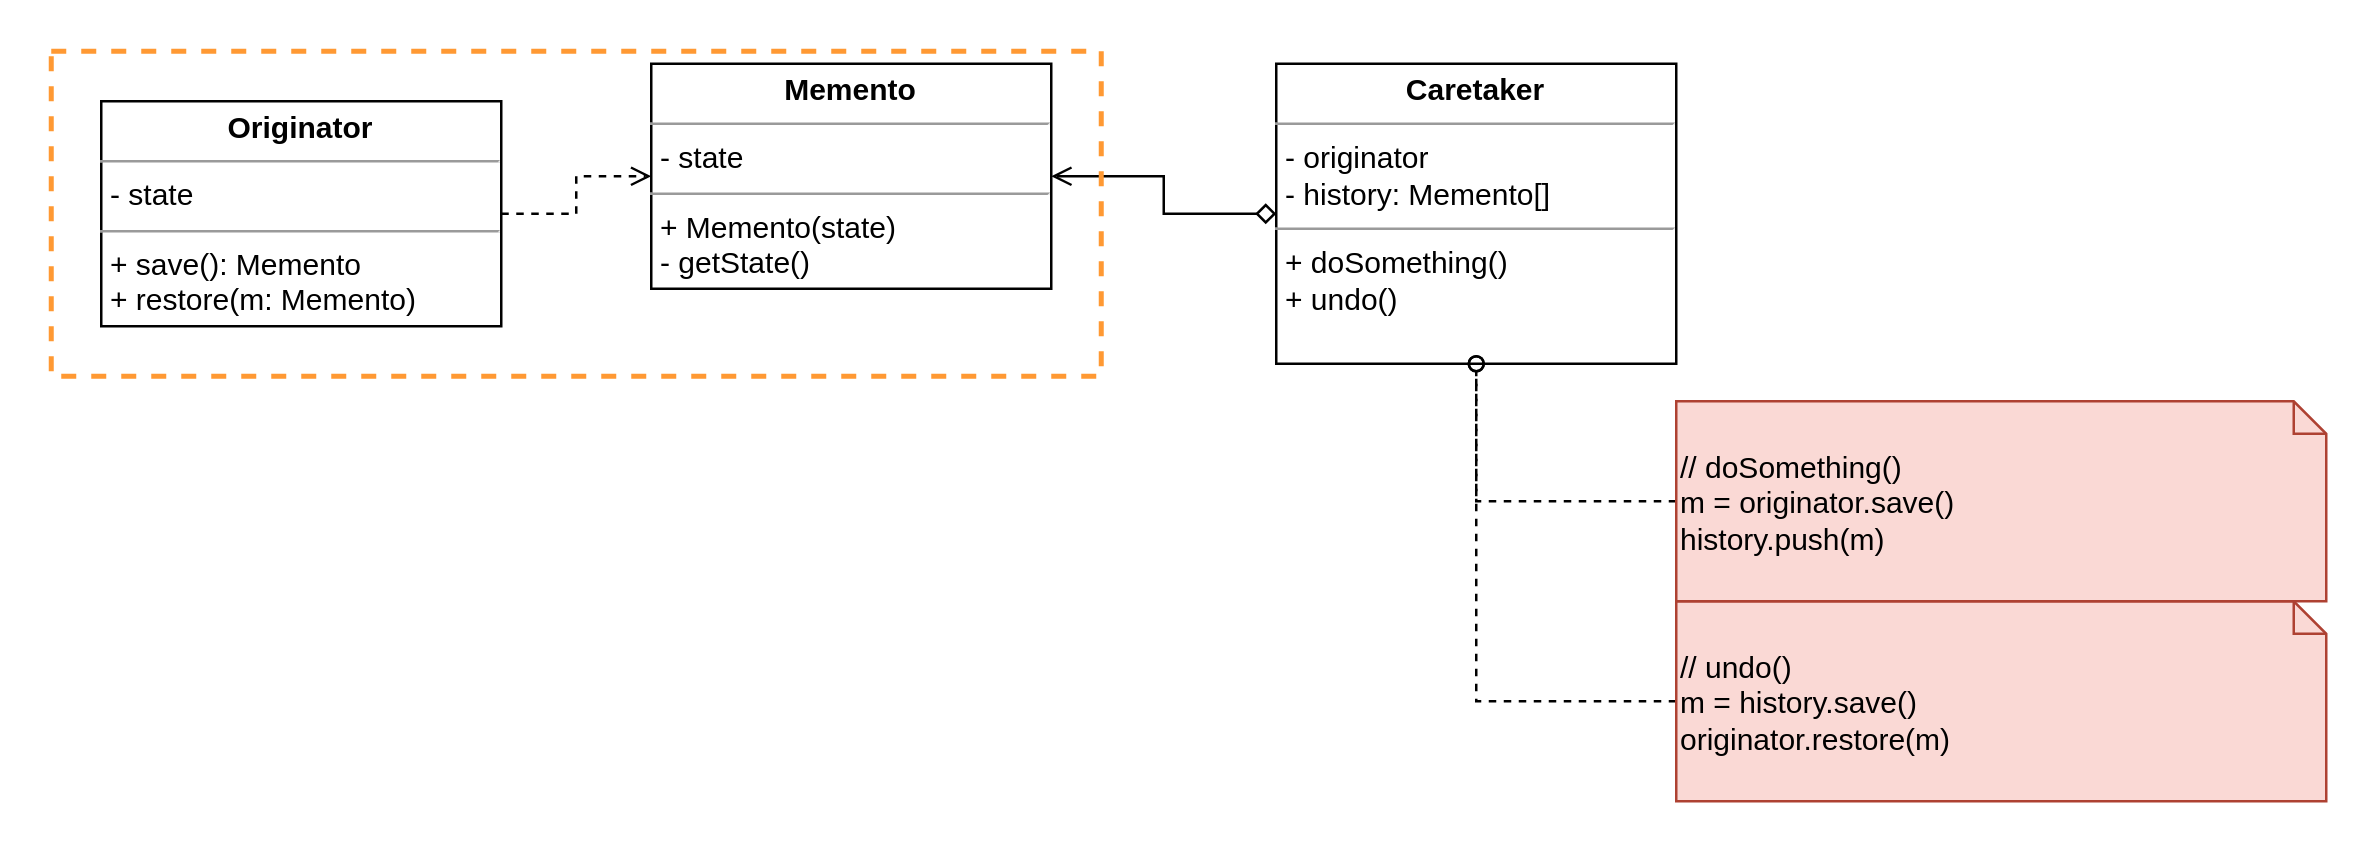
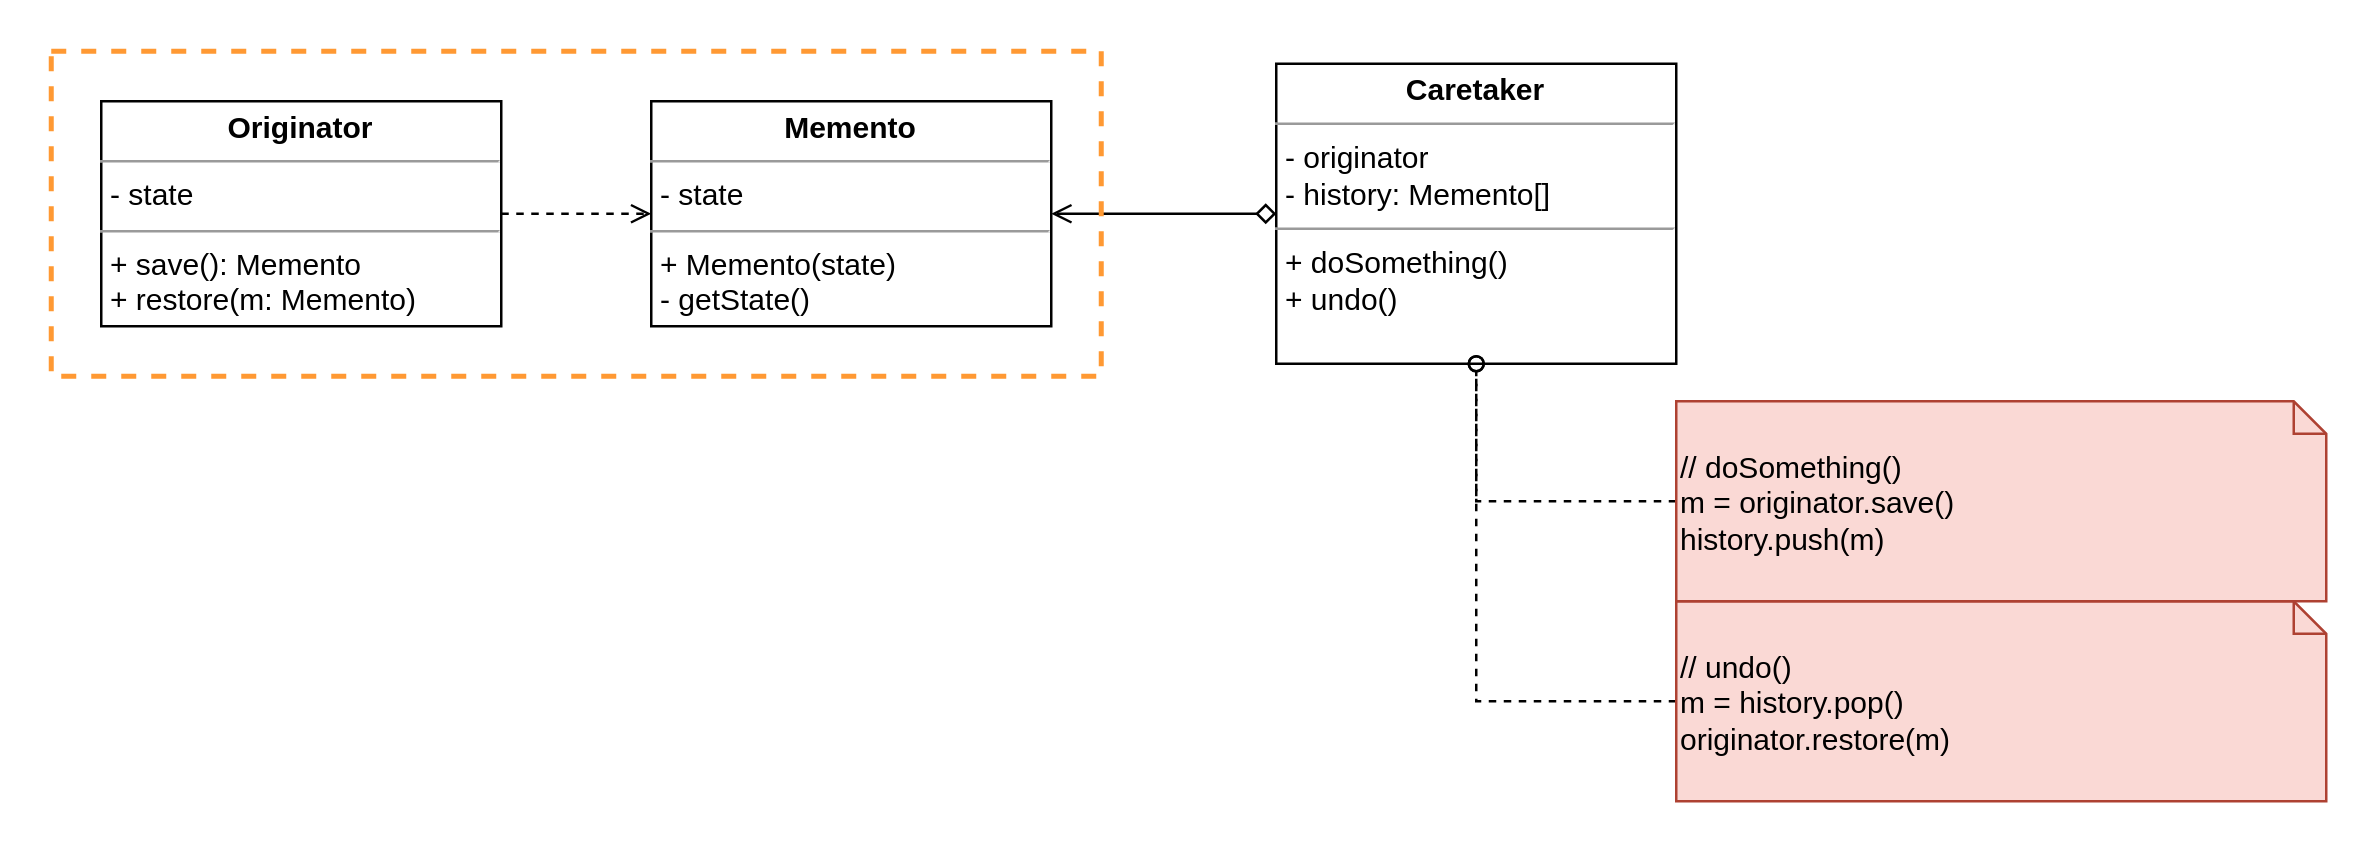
node "Memento - state + Memento(state) - getState()": moved (851, 176) -> (851, 214)
node "// undo() m = history.save() originator.restore(m)": label "// undo() m = history.save() originator.restore(m)" -> "// undo() m = history.pop() originator.restore(m)"
